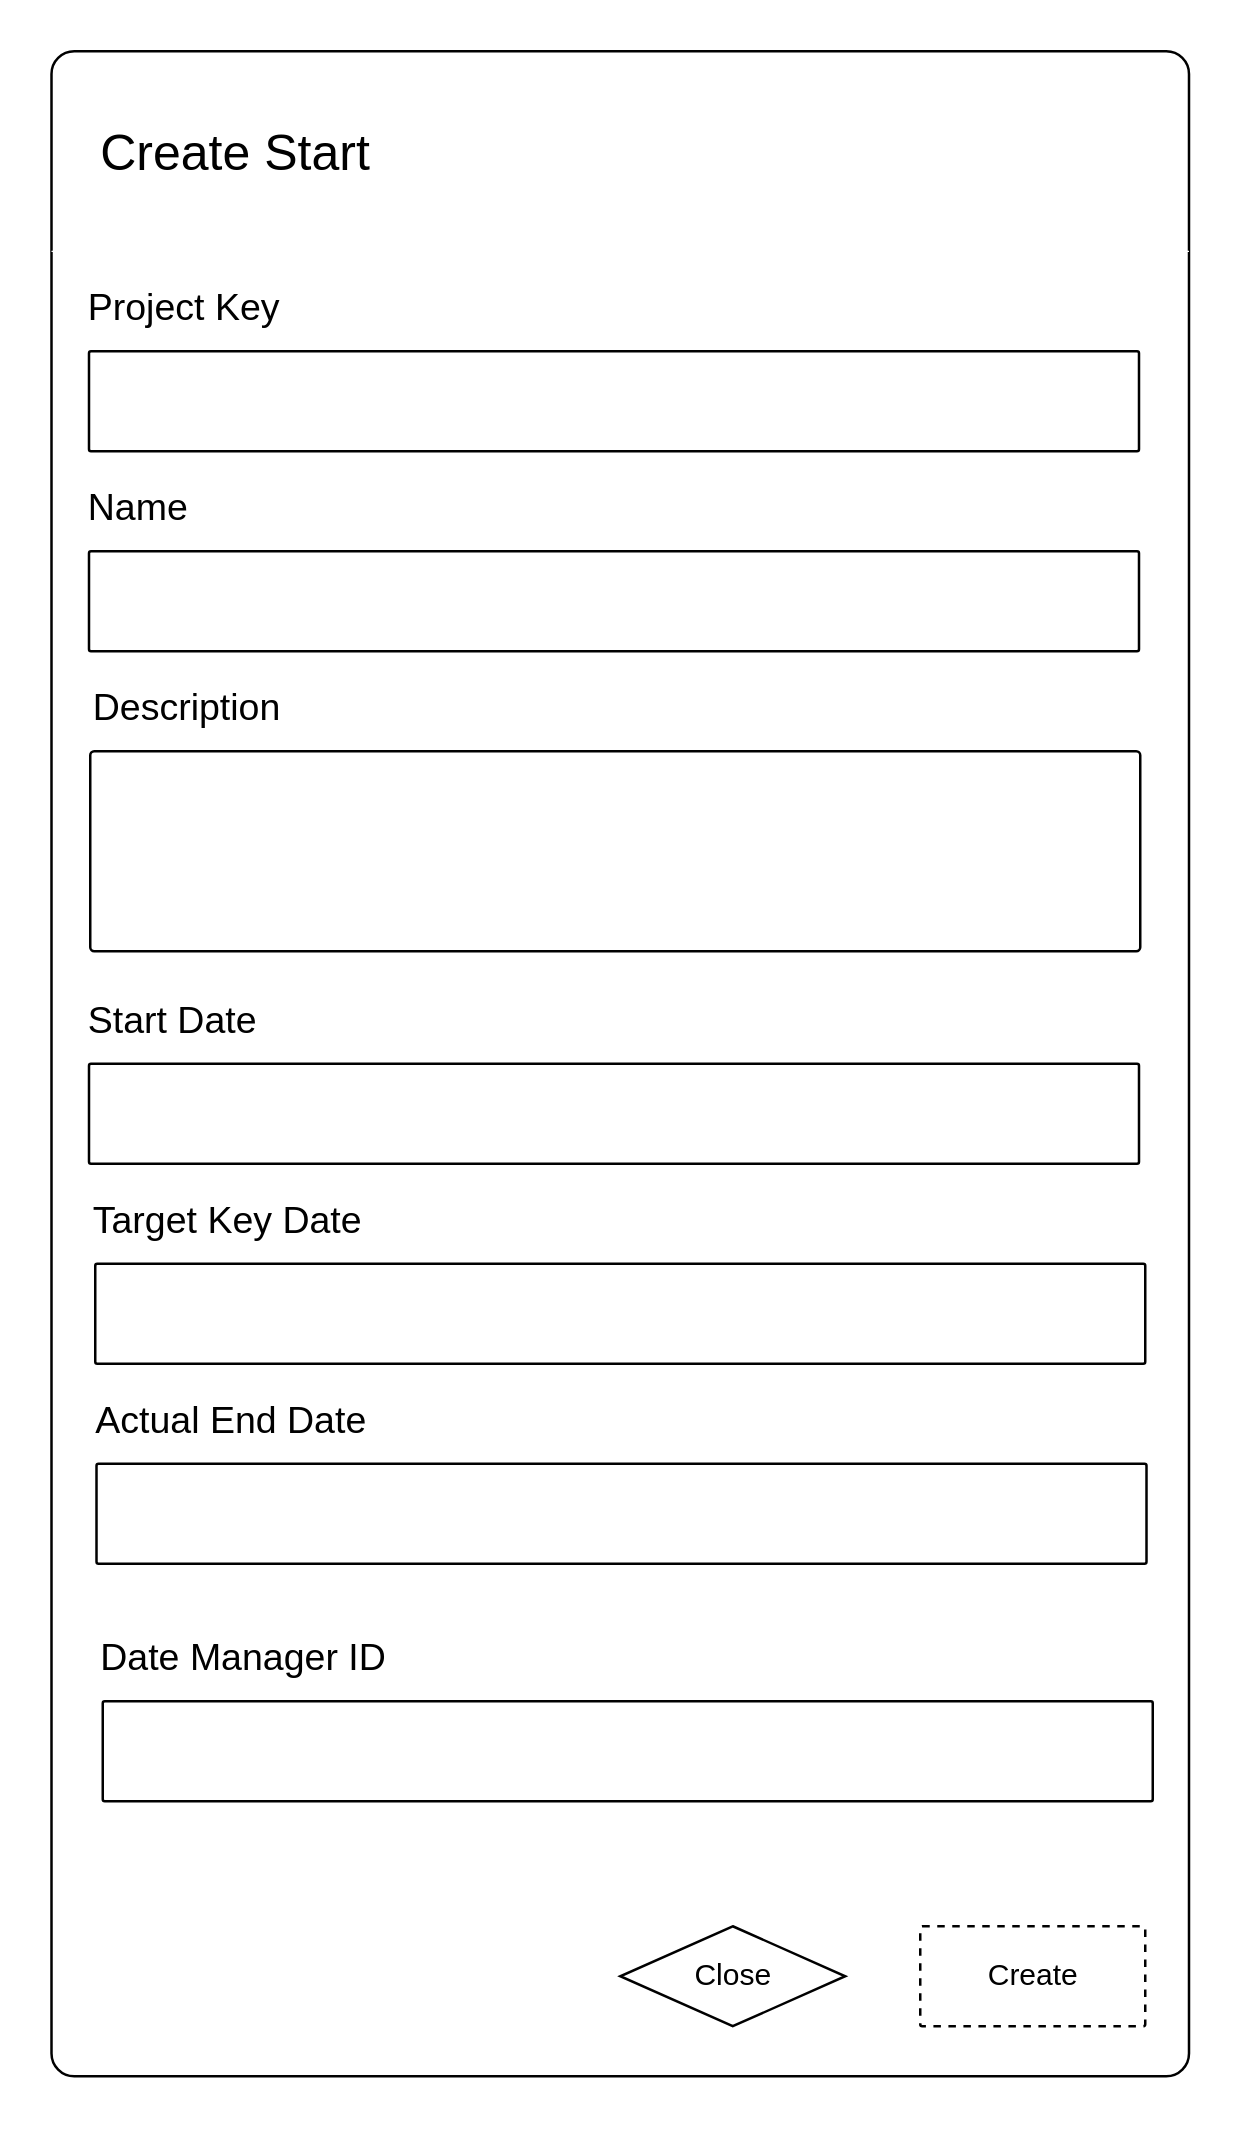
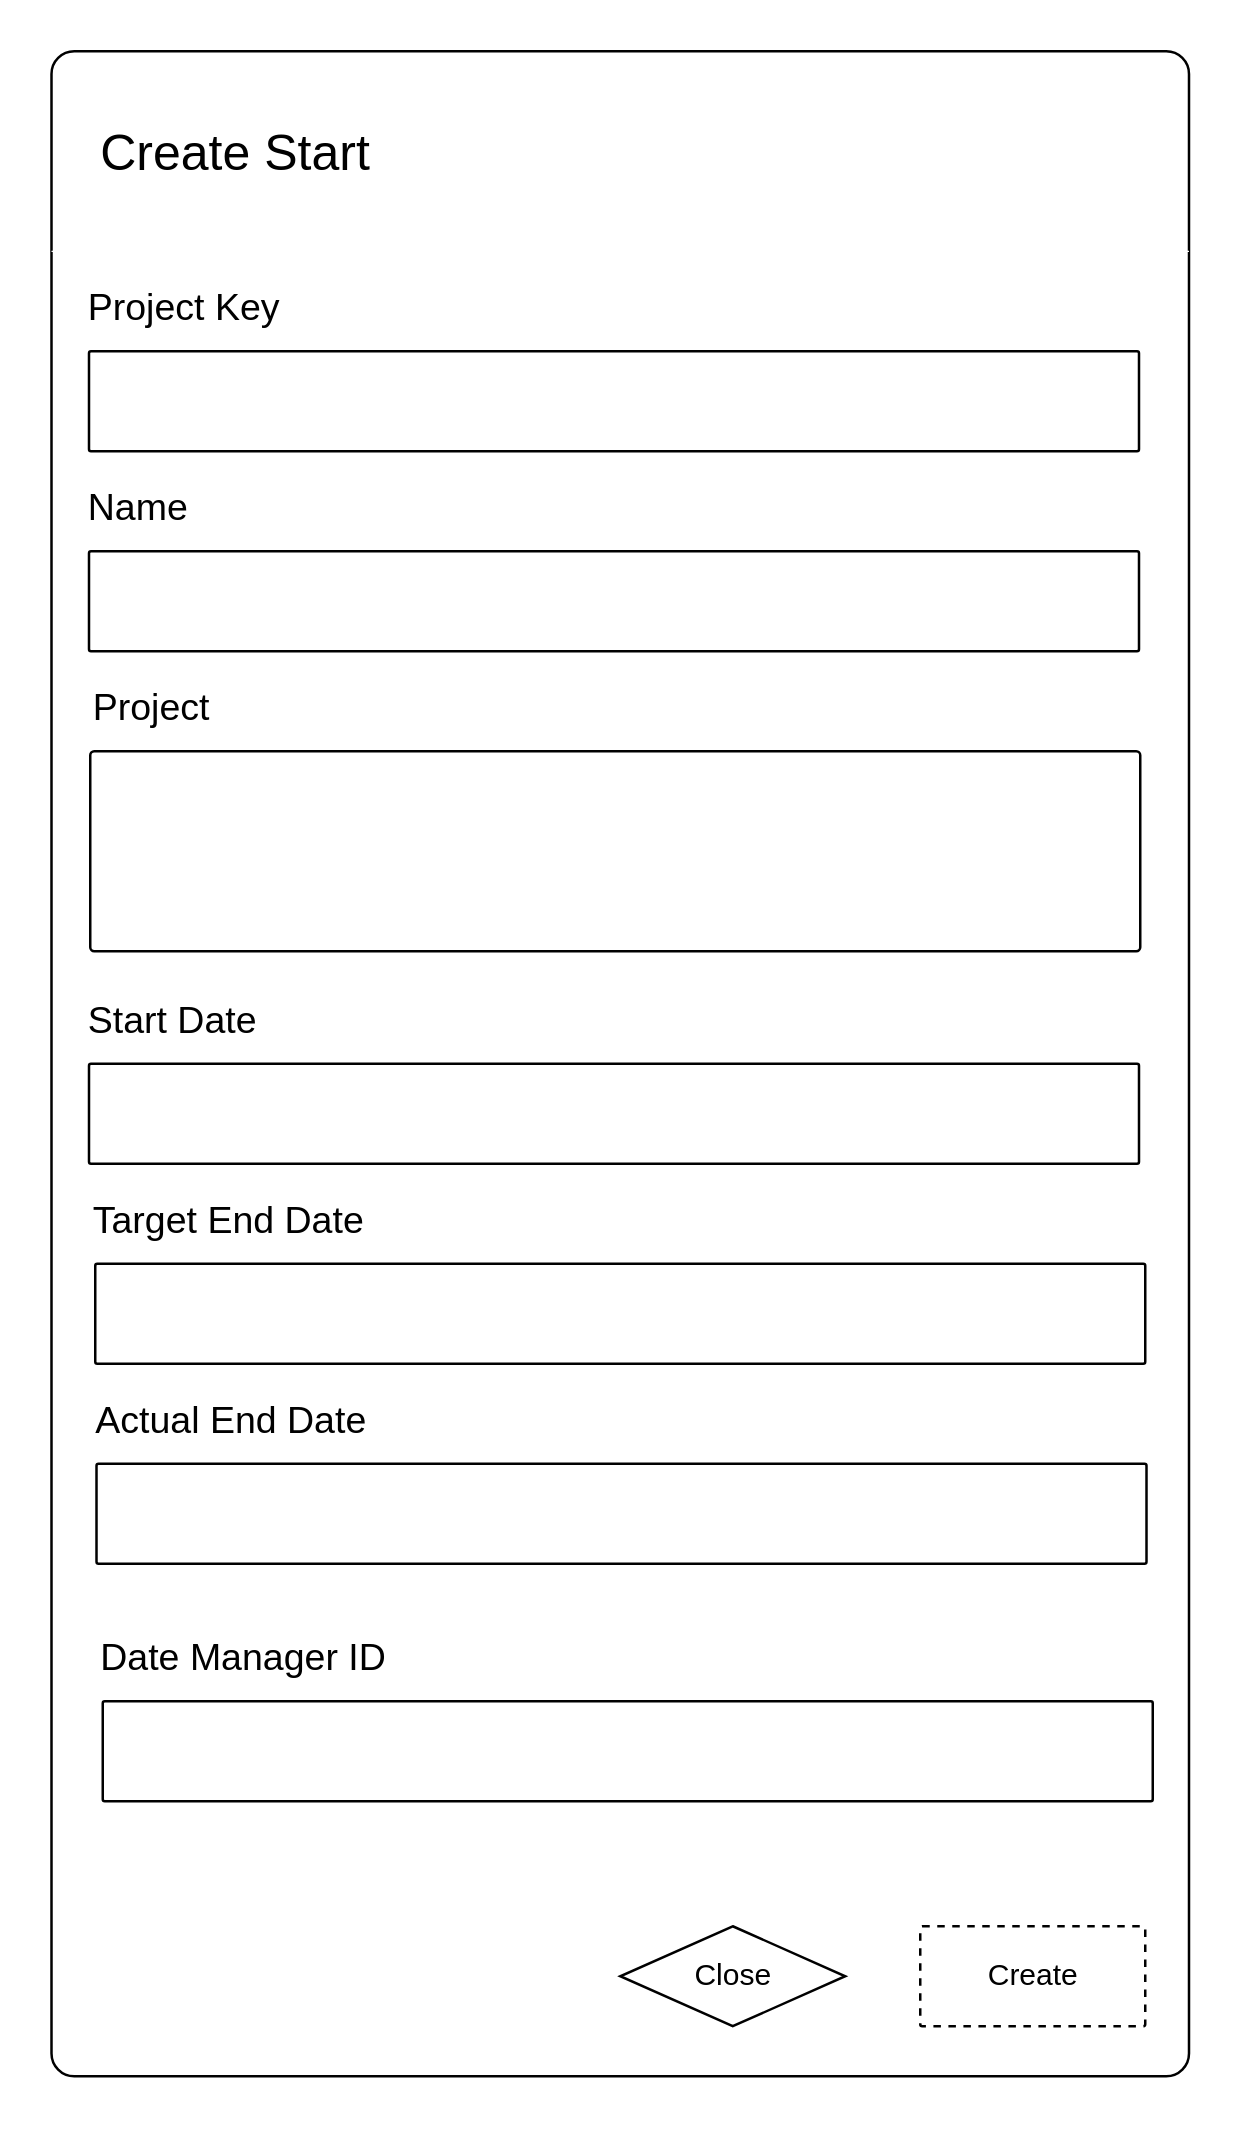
node "Description": label "Description" -> "Project"
node "Target Key Date": label "Target Key Date" -> "Target End Date"
